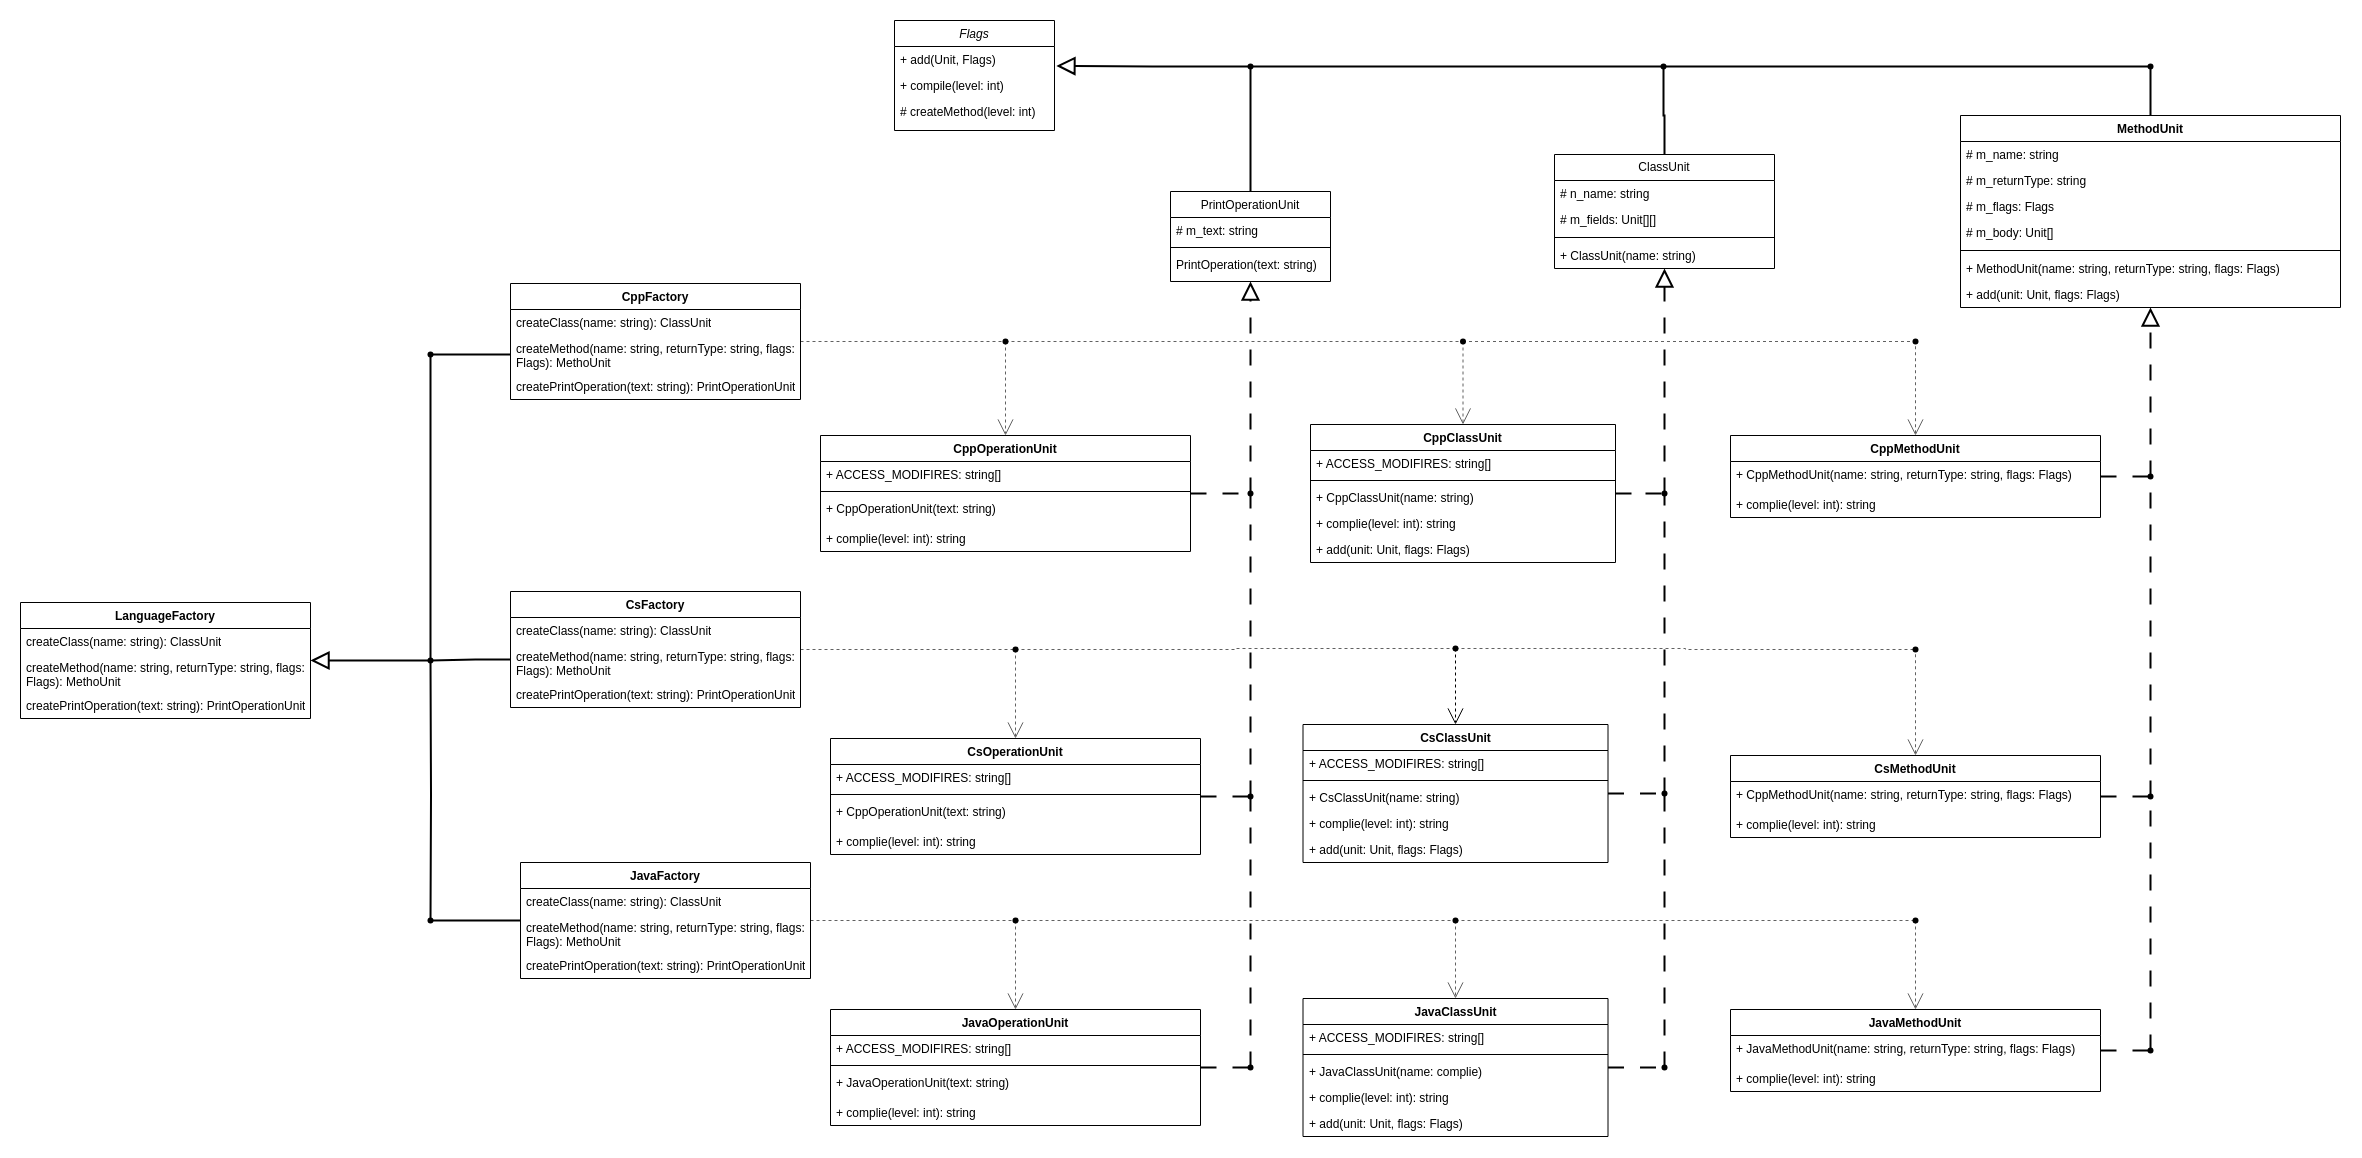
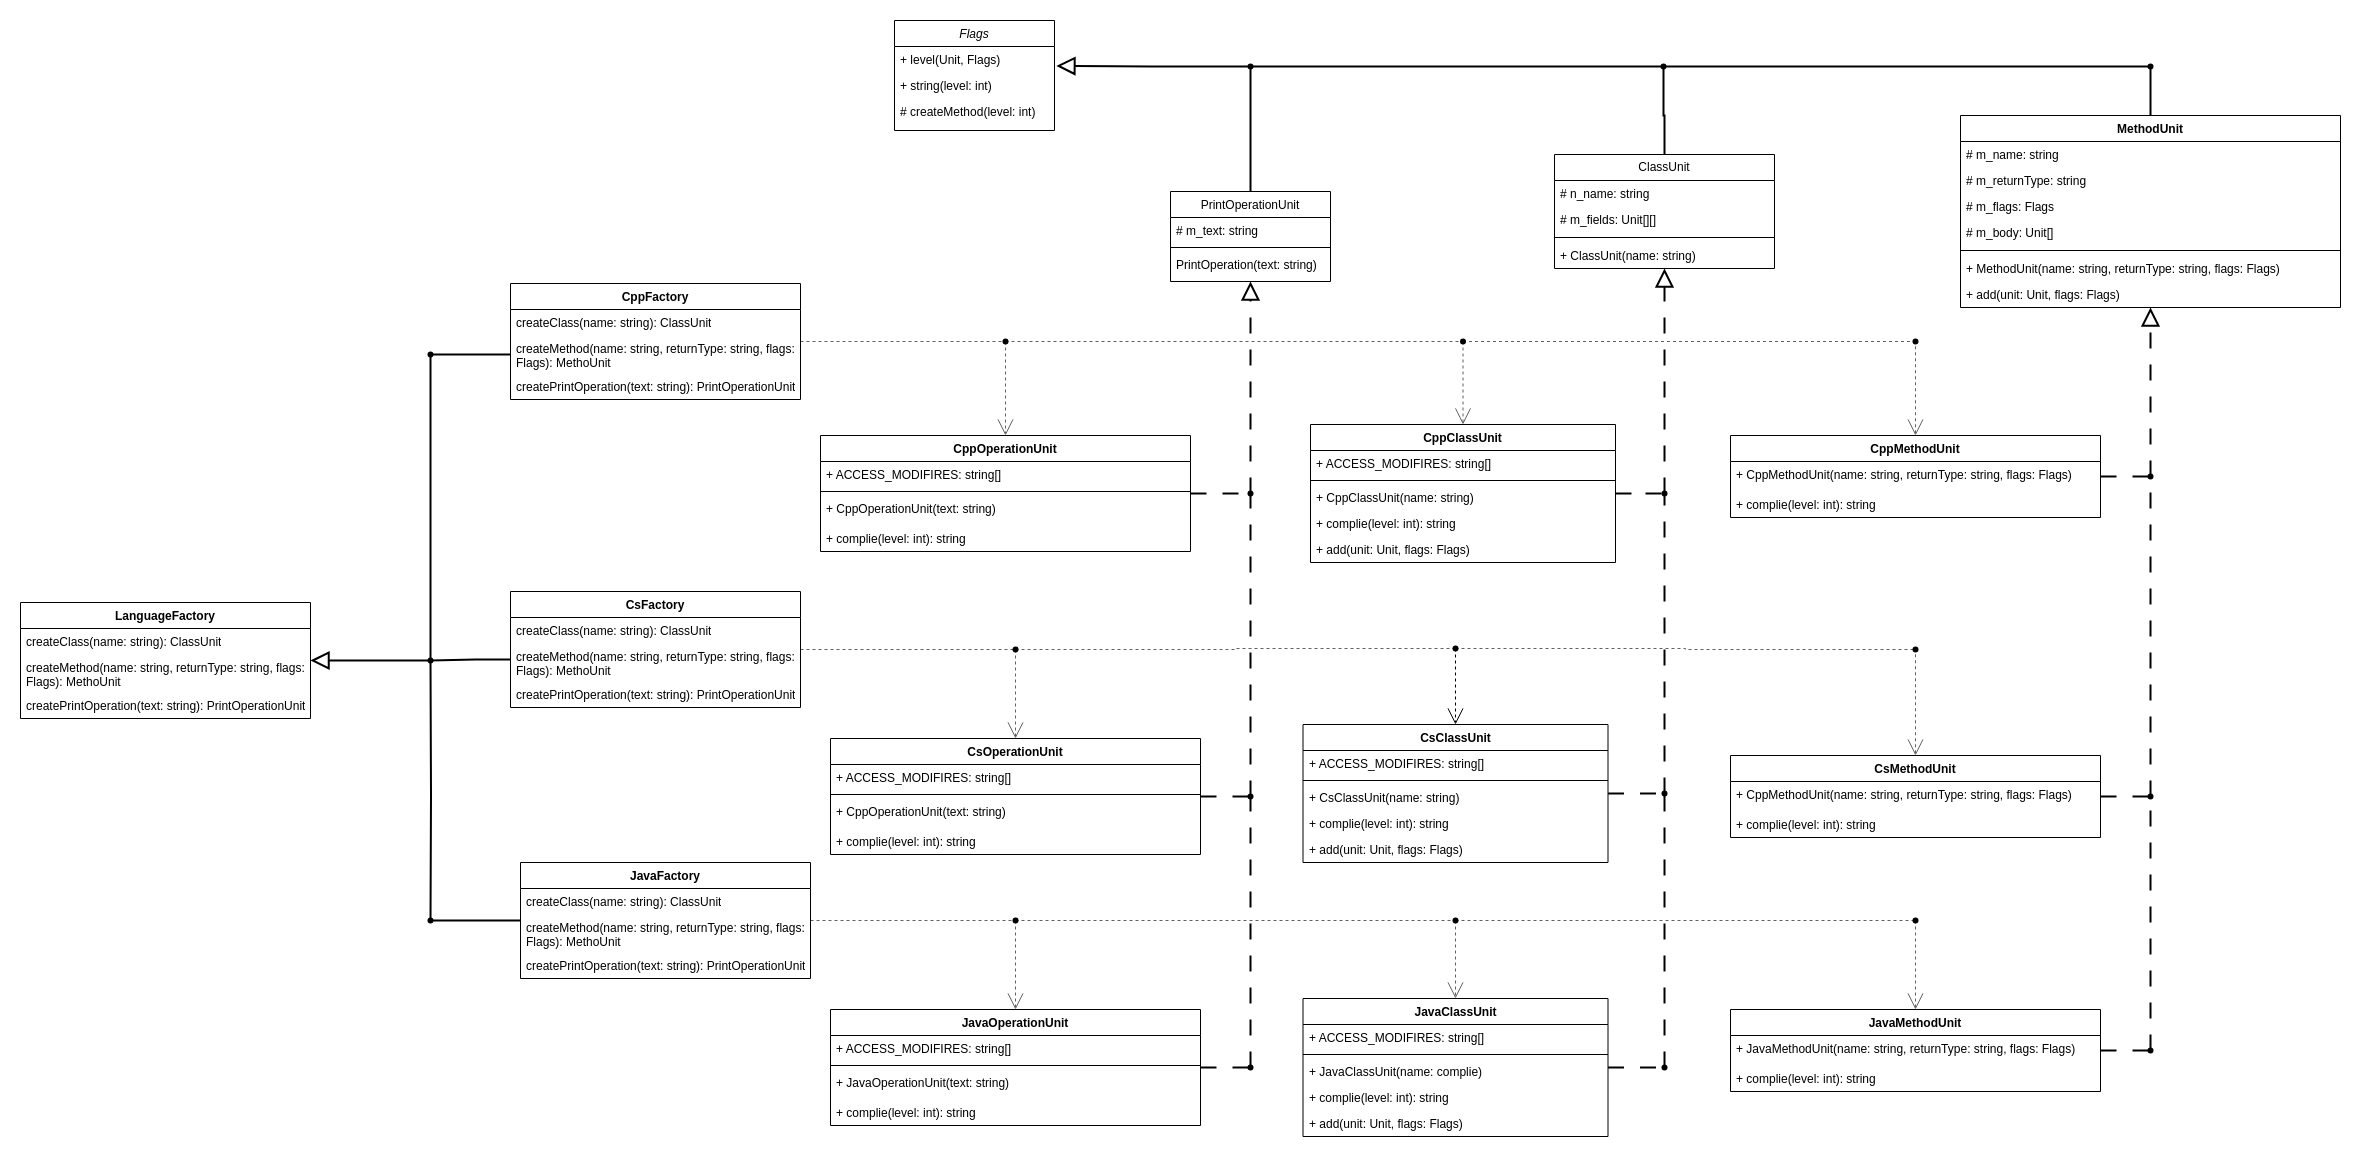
node "+ add(Unit, Flags)": label "+ add(Unit, Flags)" -> "+ level(Unit, Flags)"
node "+ compile(level: int)": label "+ compile(level: int)" -> "+ string(level: int)"
